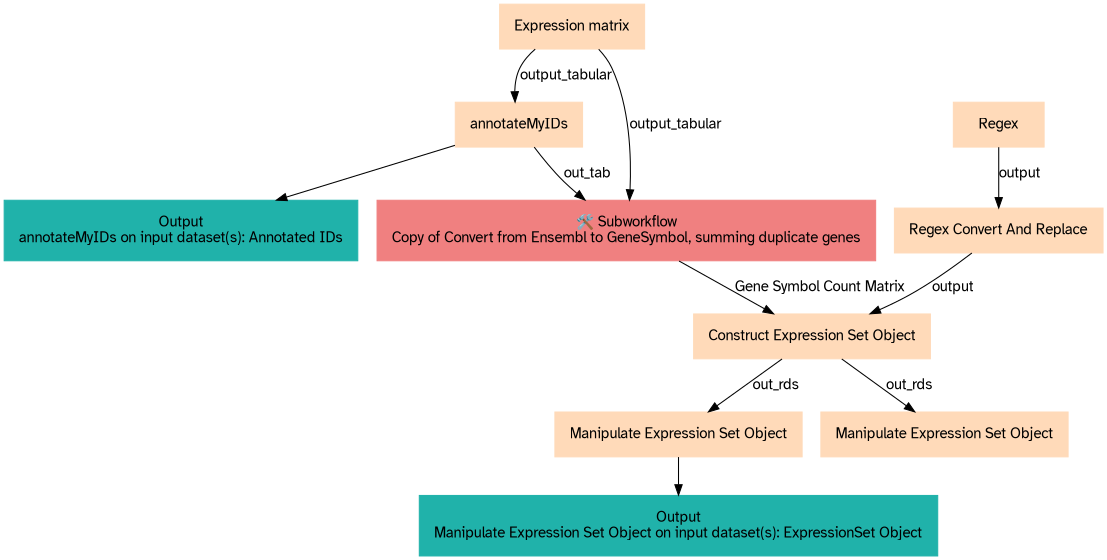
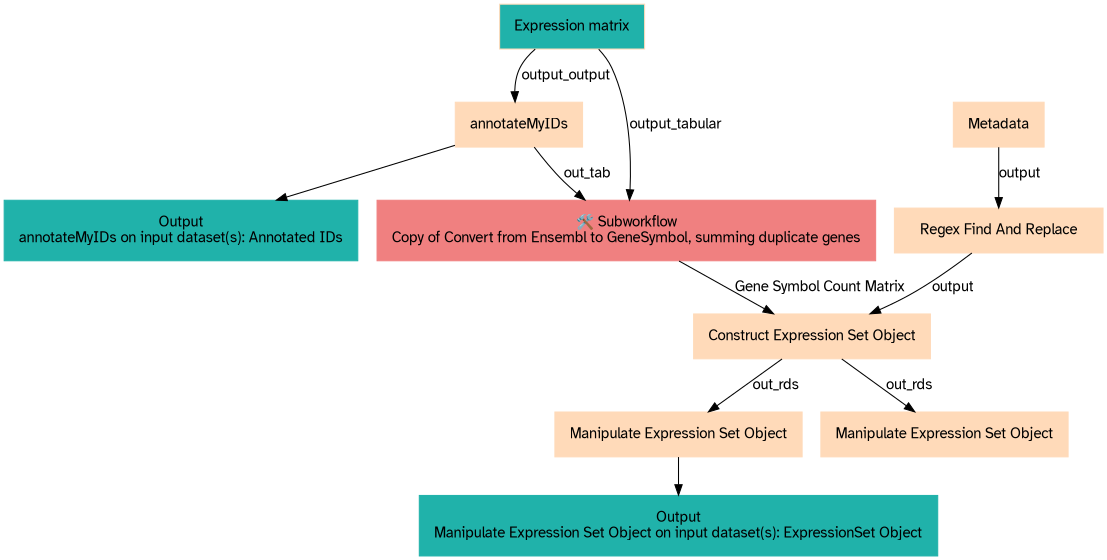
node "Expression matrix": fillcolor peachpuff -> lightseagreen
edge "Expression matrix" -> "annotateMyIDs": label "output_tabular" -> "output_output"
node "Regex": label "Regex" -> "Metadata"
node "Regex Convert And Replace": label "Regex Convert And Replace" -> "Regex Find And Replace"
